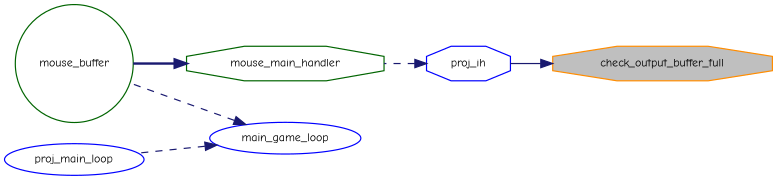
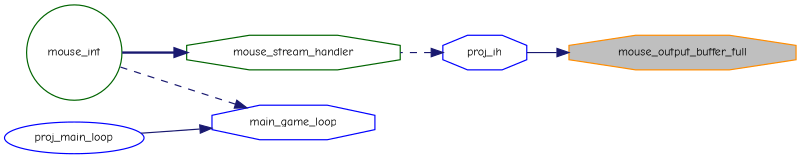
node "mouse_buffer": label "mouse_buffer" -> "mouse_int"
node "mouse_main_handler": label "mouse_main_handler" -> "mouse_stream_handler"
node "check_output_buffer_full": label "check_output_buffer_full" -> "mouse_output_buffer_full"
node "main_game_loop": shape ellipse -> octagon
edge "proj_main_loop" -> "main_game_loop": style dashed -> solid
